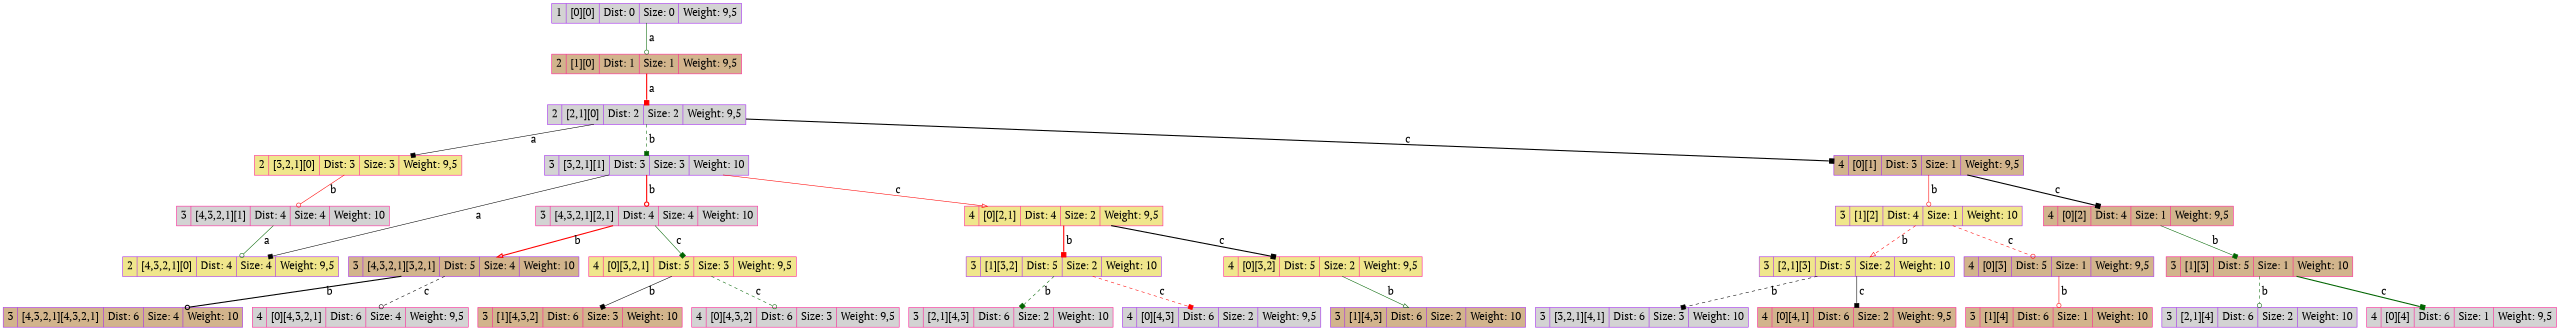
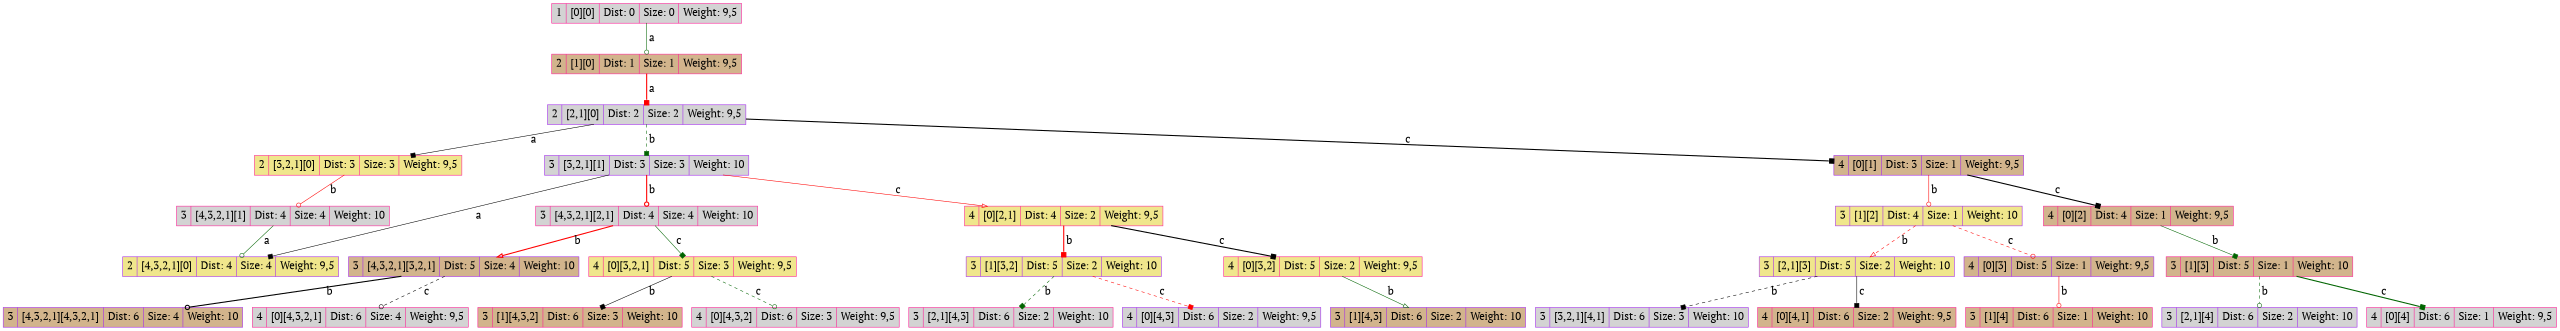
node "1": color purple -> deeppink
